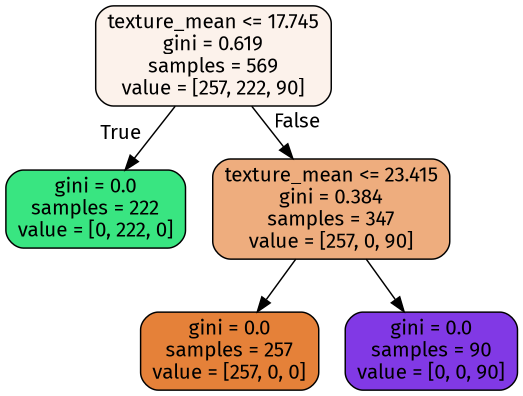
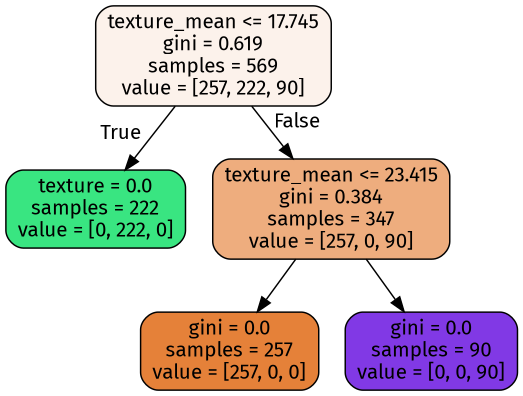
node "gini = 0.0 samples = 222 value = [0, 222, 0]": label "gini = 0.0 samples = 222 value = [0, 222, 0]" -> "texture = 0.0 samples = 222 value = [0, 222, 0]"
